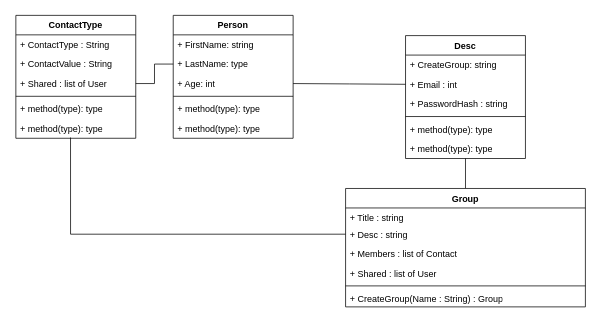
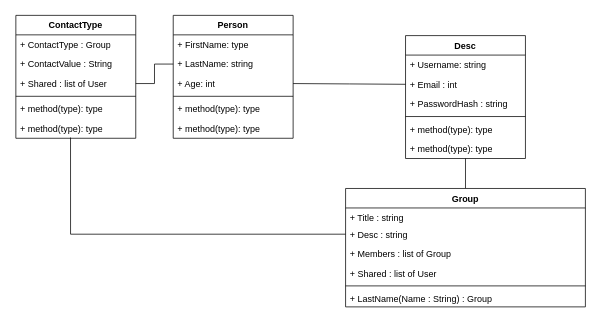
node "+ ContactType : String": label "+ ContactType : String" -> "+ ContactType : Group"
node "+ FirstName: string": label "+ FirstName: string" -> "+ FirstName: type"
node "+ LastName: type": label "+ LastName: type" -> "+ LastName: string"
node "+ CreateGroup: string": label "+ CreateGroup: string" -> "+ Username: string"
node "+ Members : list of Contact": label "+ Members : list of Contact" -> "+ Members : list of Group"
node "+ CreateGroup(Name : String) : Group": label "+ CreateGroup(Name : String) : Group" -> "+ LastName(Name : String) : Group"
